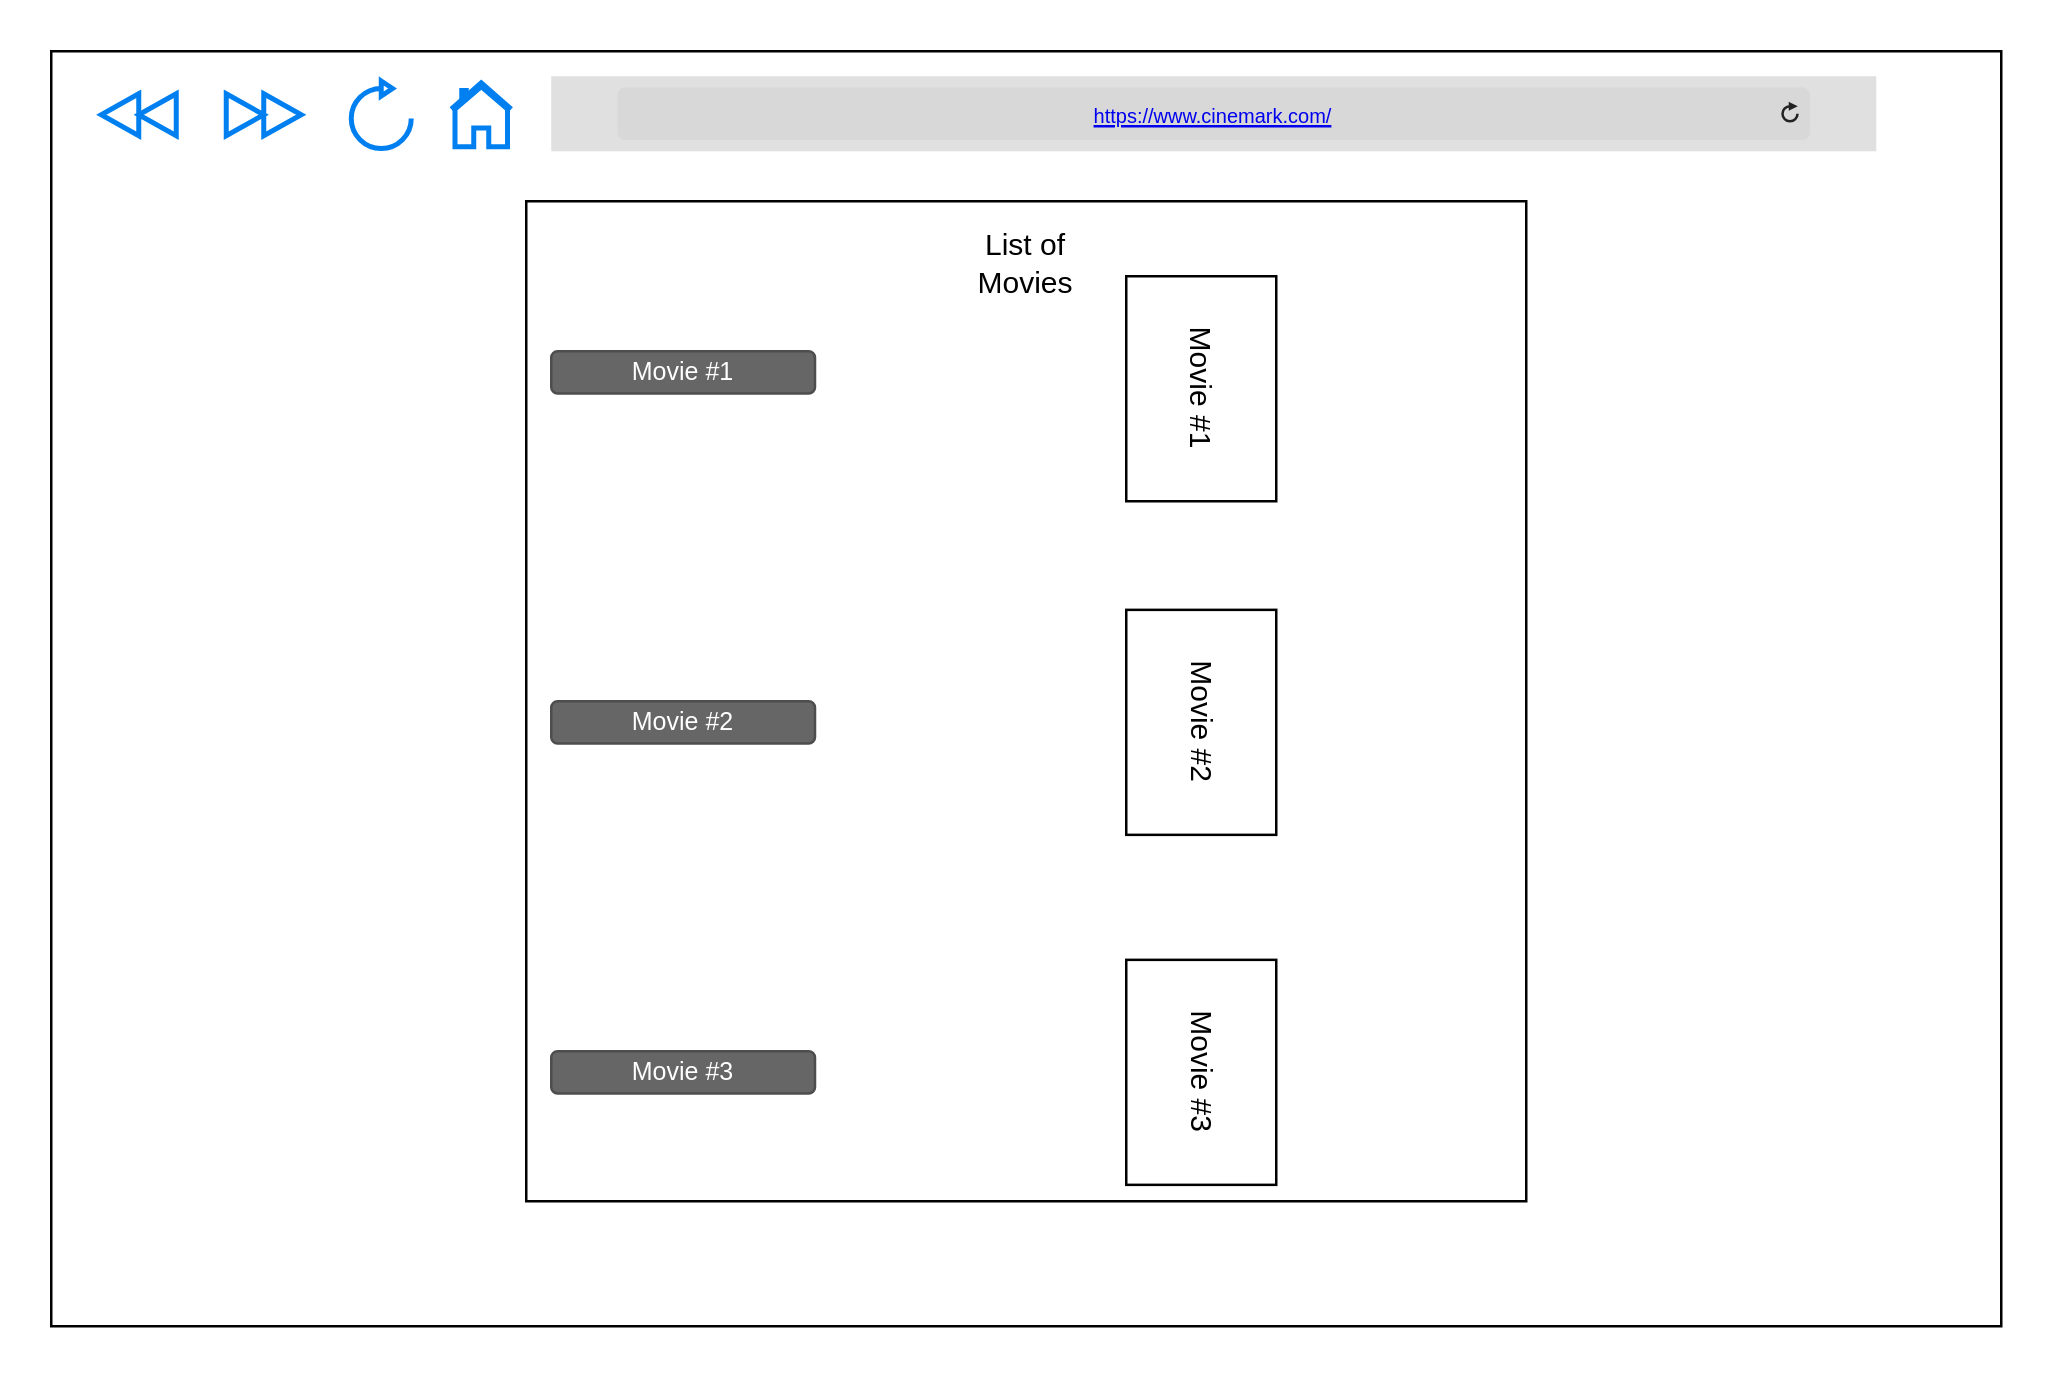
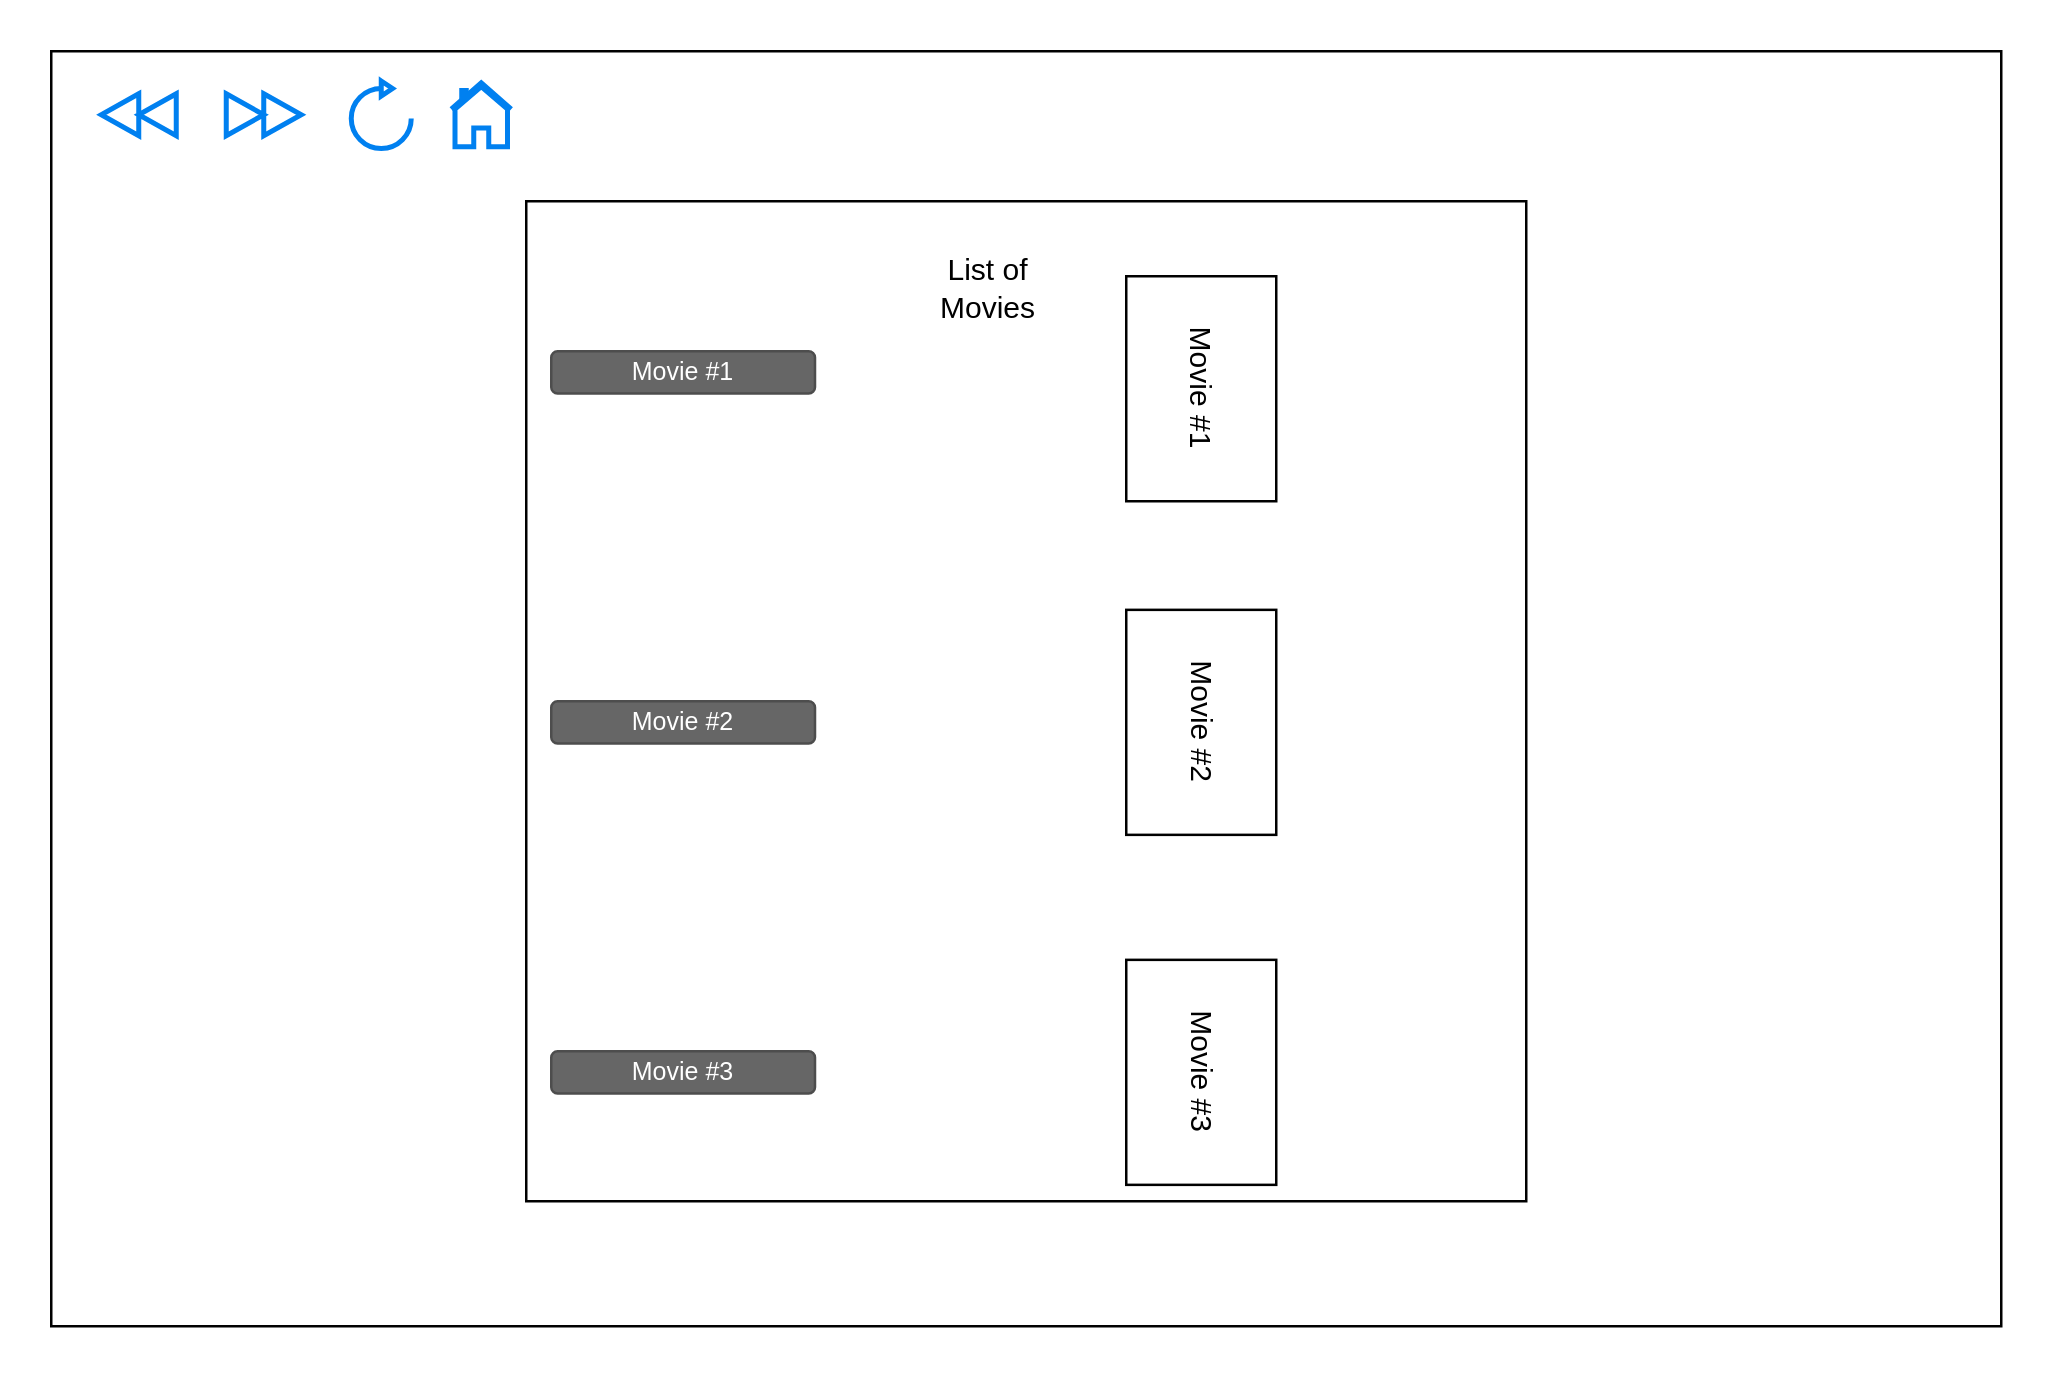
node "https://www.cinemark.com/": removed
node "List of Movies": moved (1026, 264) -> (989, 289)
